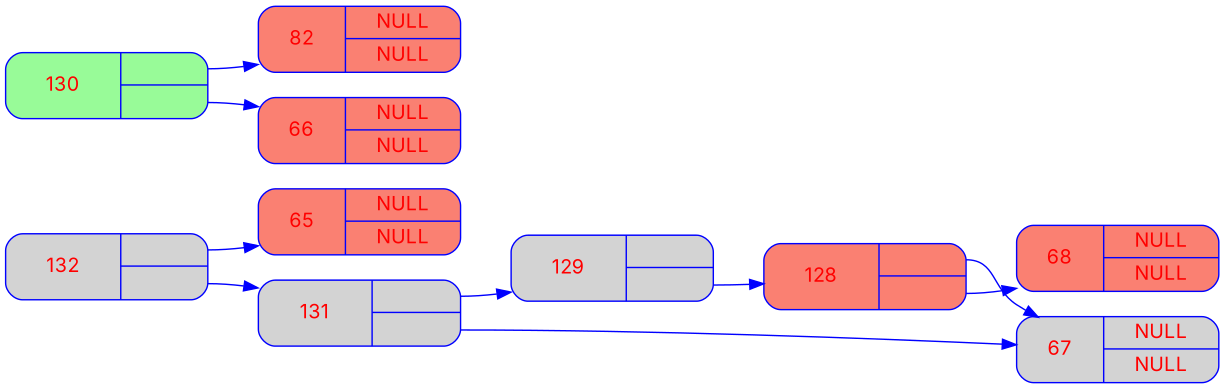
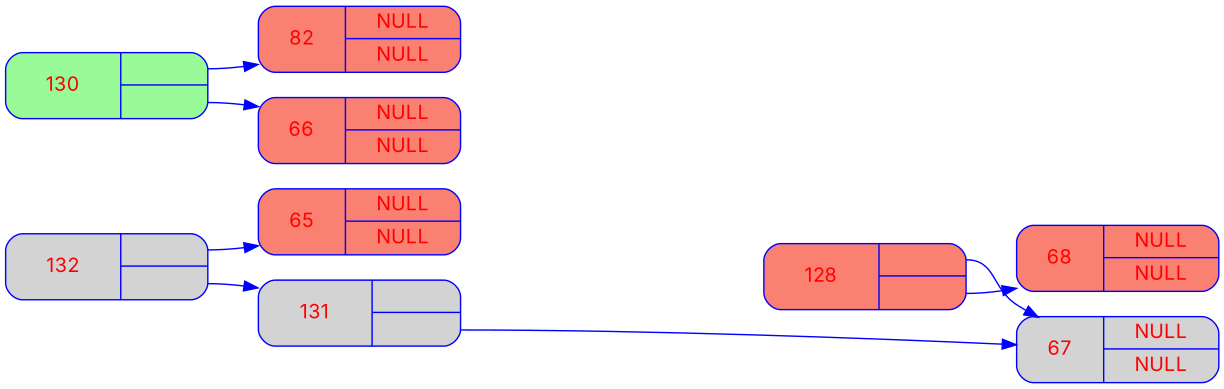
node "129": removed
